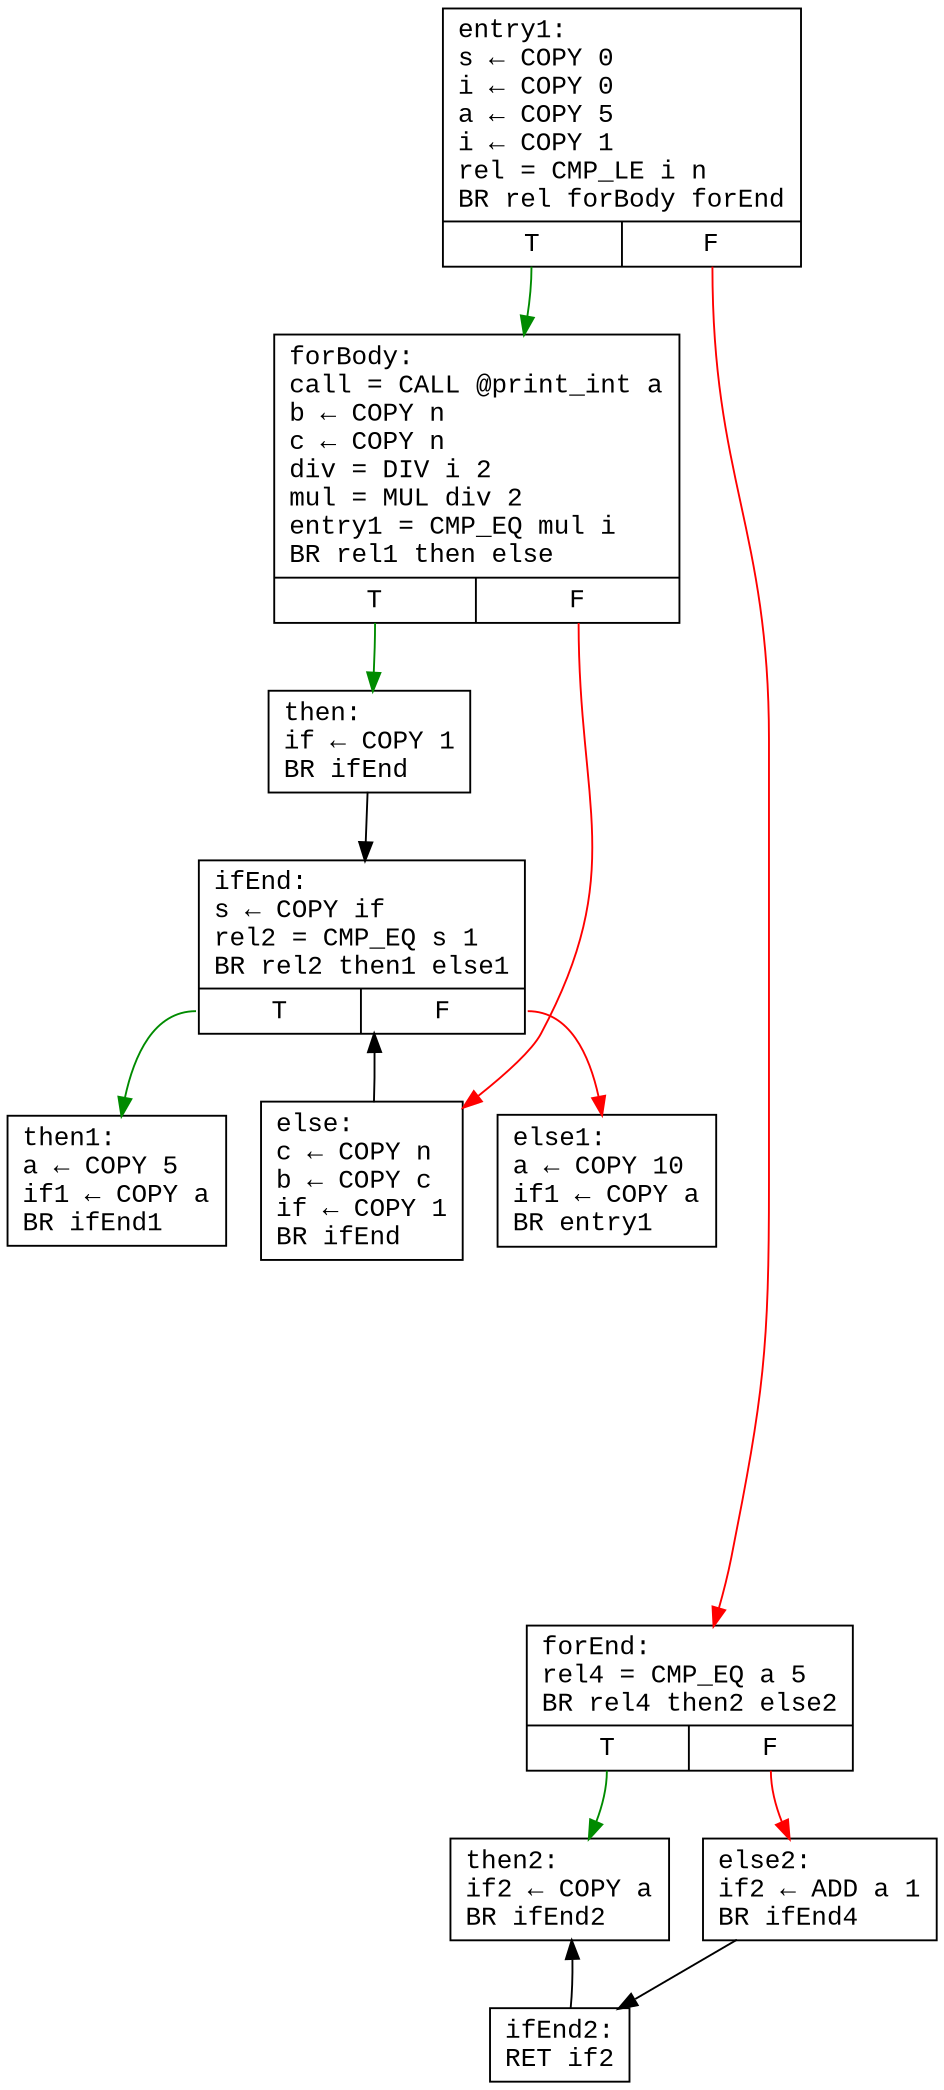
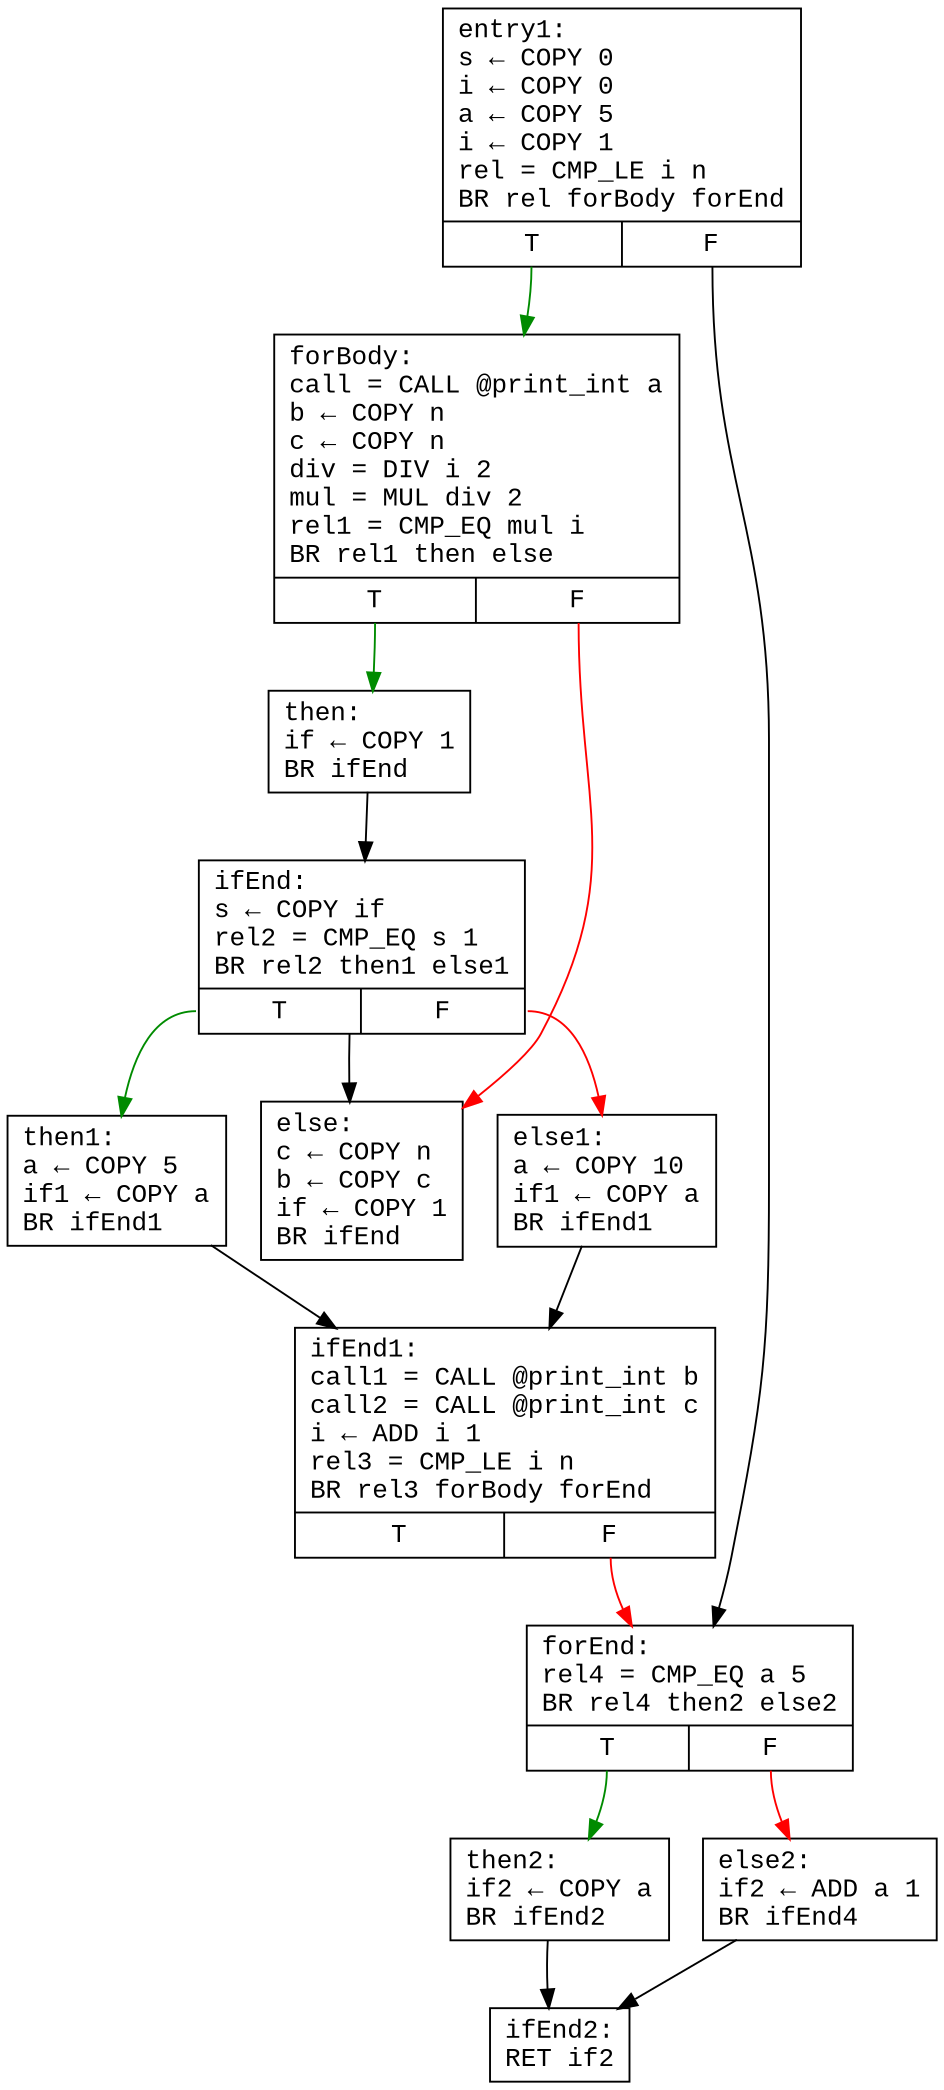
node "forBody:": text "entry1 = CMP_EQ mul i" -> "rel1 = CMP_EQ mul i"
edge "entry1:" -> "forEnd:": color red -> black
edge "else:" -> "ifEnd:": reversed
node "else1:": text "BR entry1" -> "BR ifEnd1"
node "ifEnd1:": added
edge "ifEnd2:" -> "then2:": reversed
